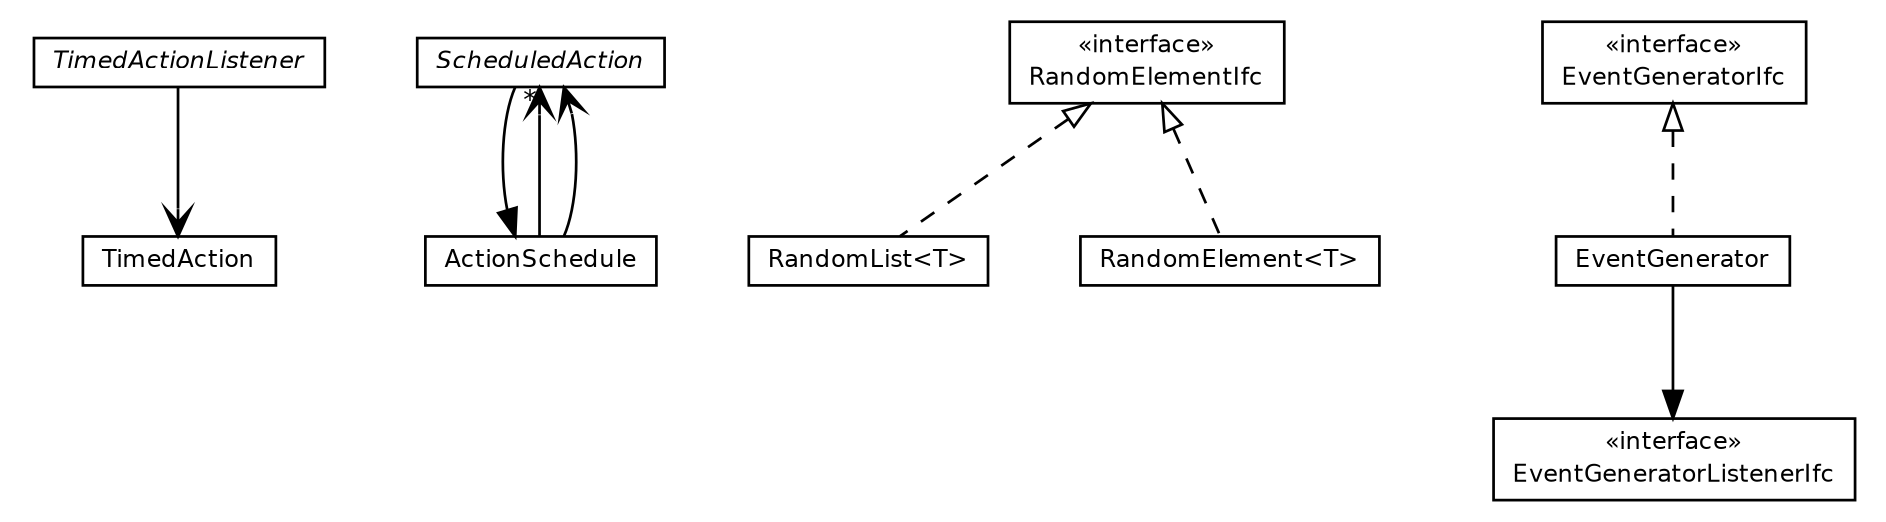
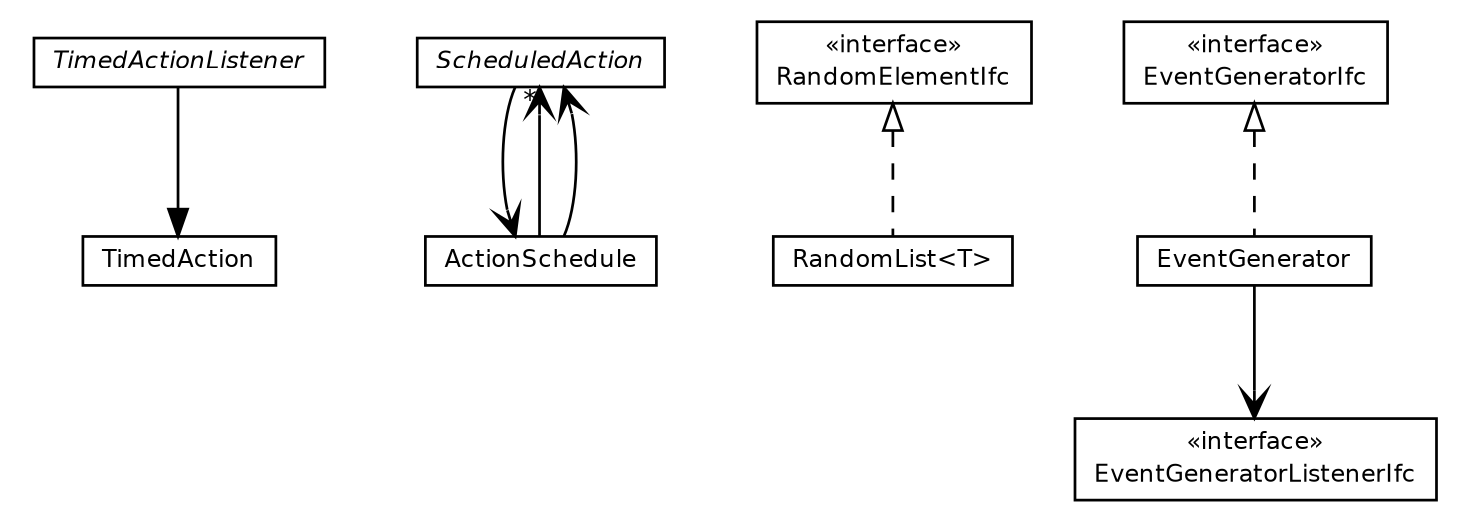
edge "TimedActionListener" -> "TimedAction": arrowhead open -> normal
edge "ScheduledAction" -> "ActionSchedule": arrowhead normal -> open
node "RandomElement<T>": removed
edge "EventGenerator" -> "EventGeneratorListenerIfc": arrowhead normal -> open
